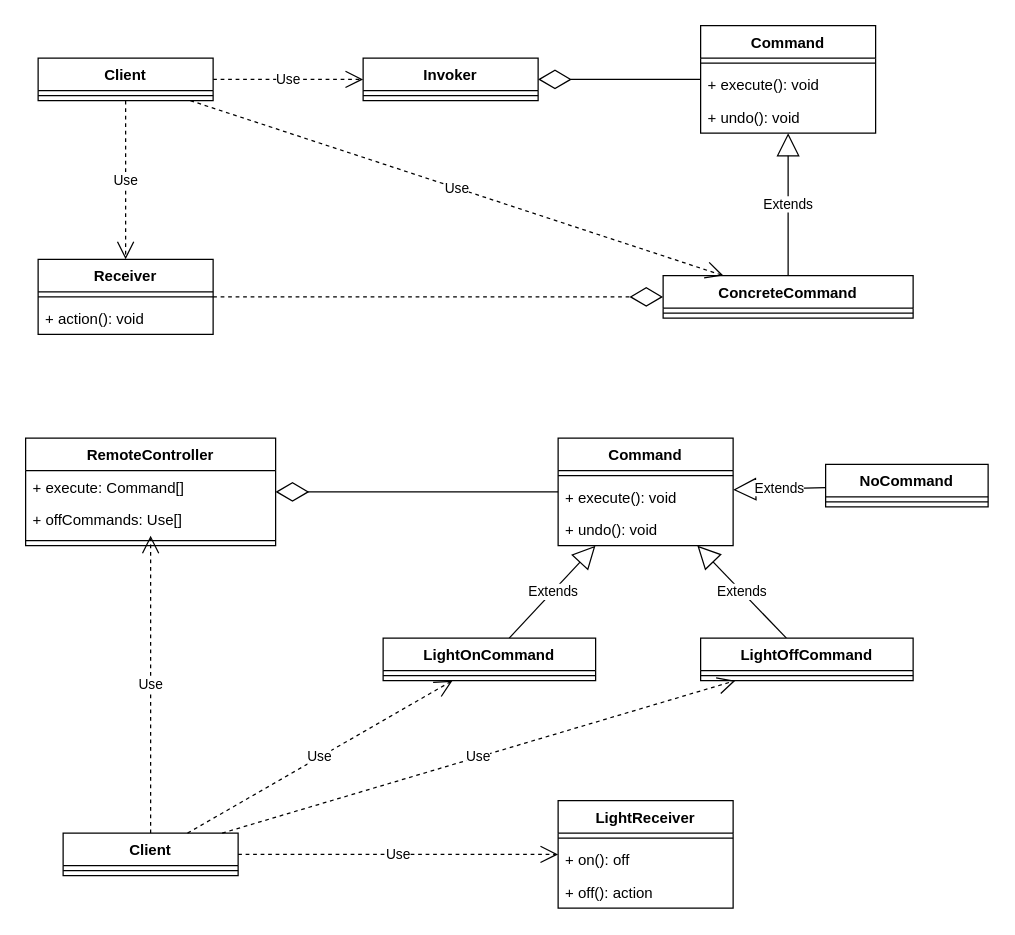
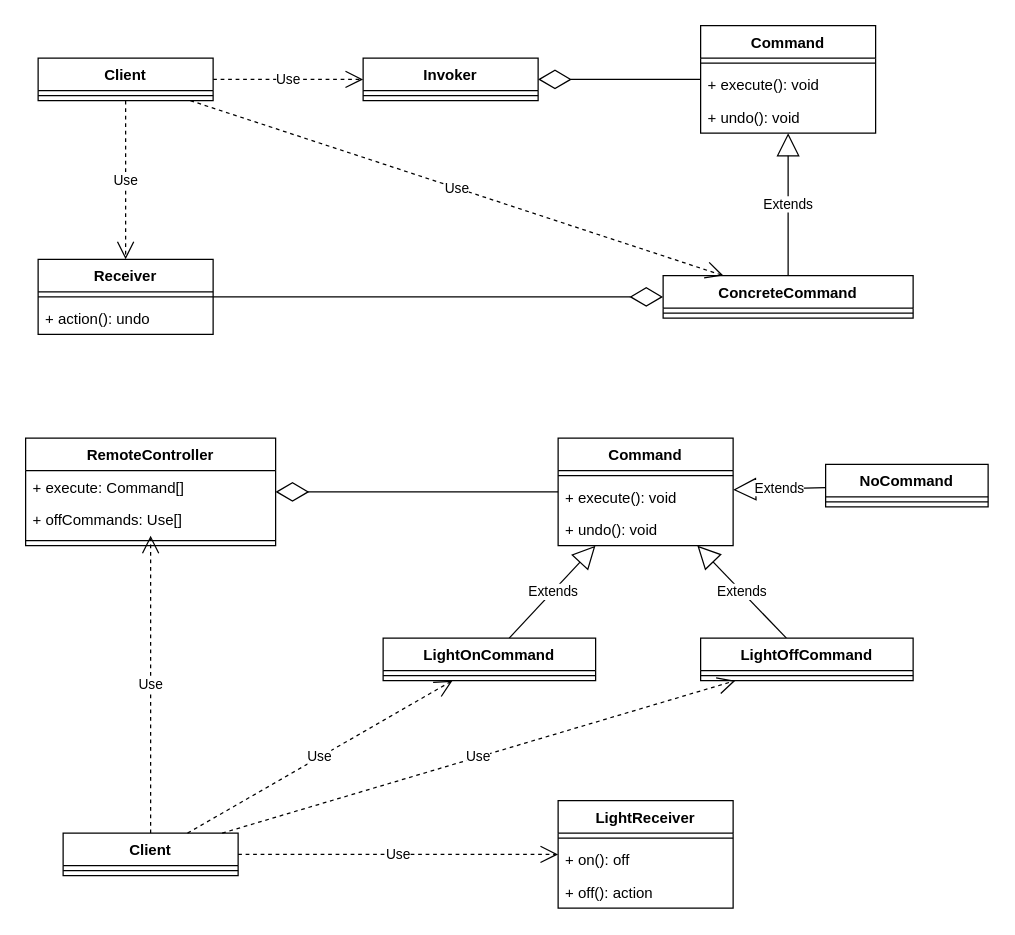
edge "Receiver" -> "ConcreteCommand": style dashed -> solid
node "+ action(): void": label "+ action(): void" -> "+ action(): undo"
